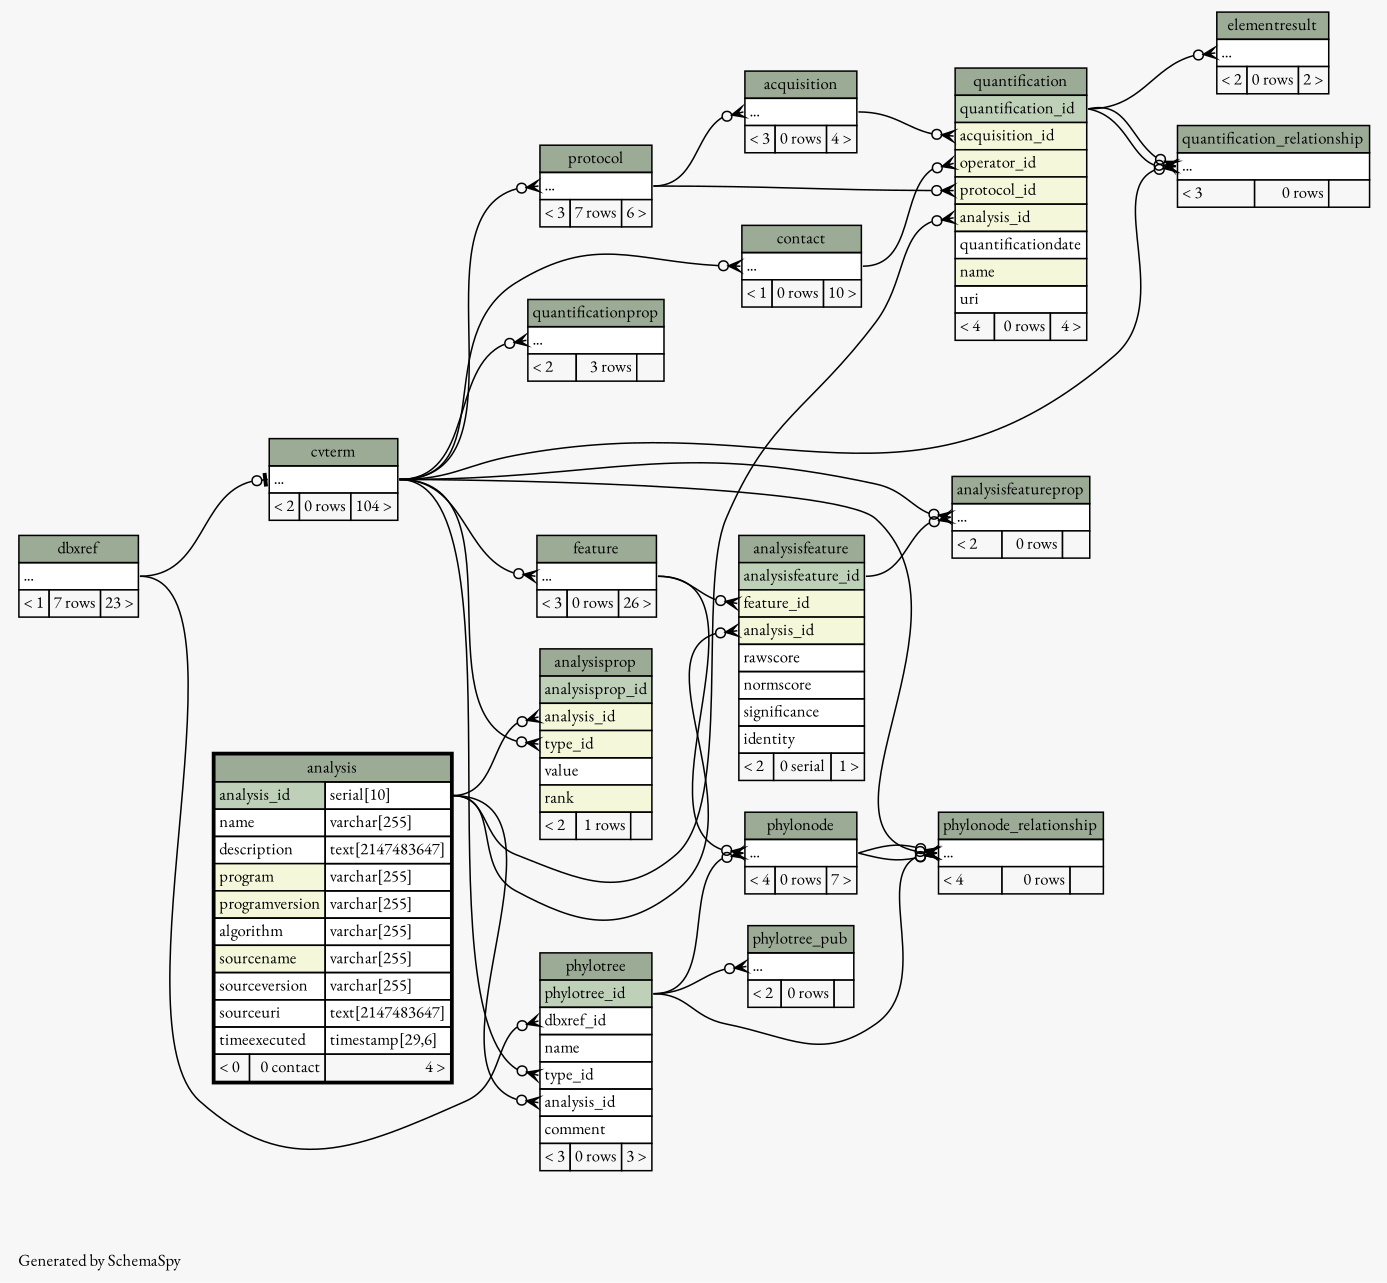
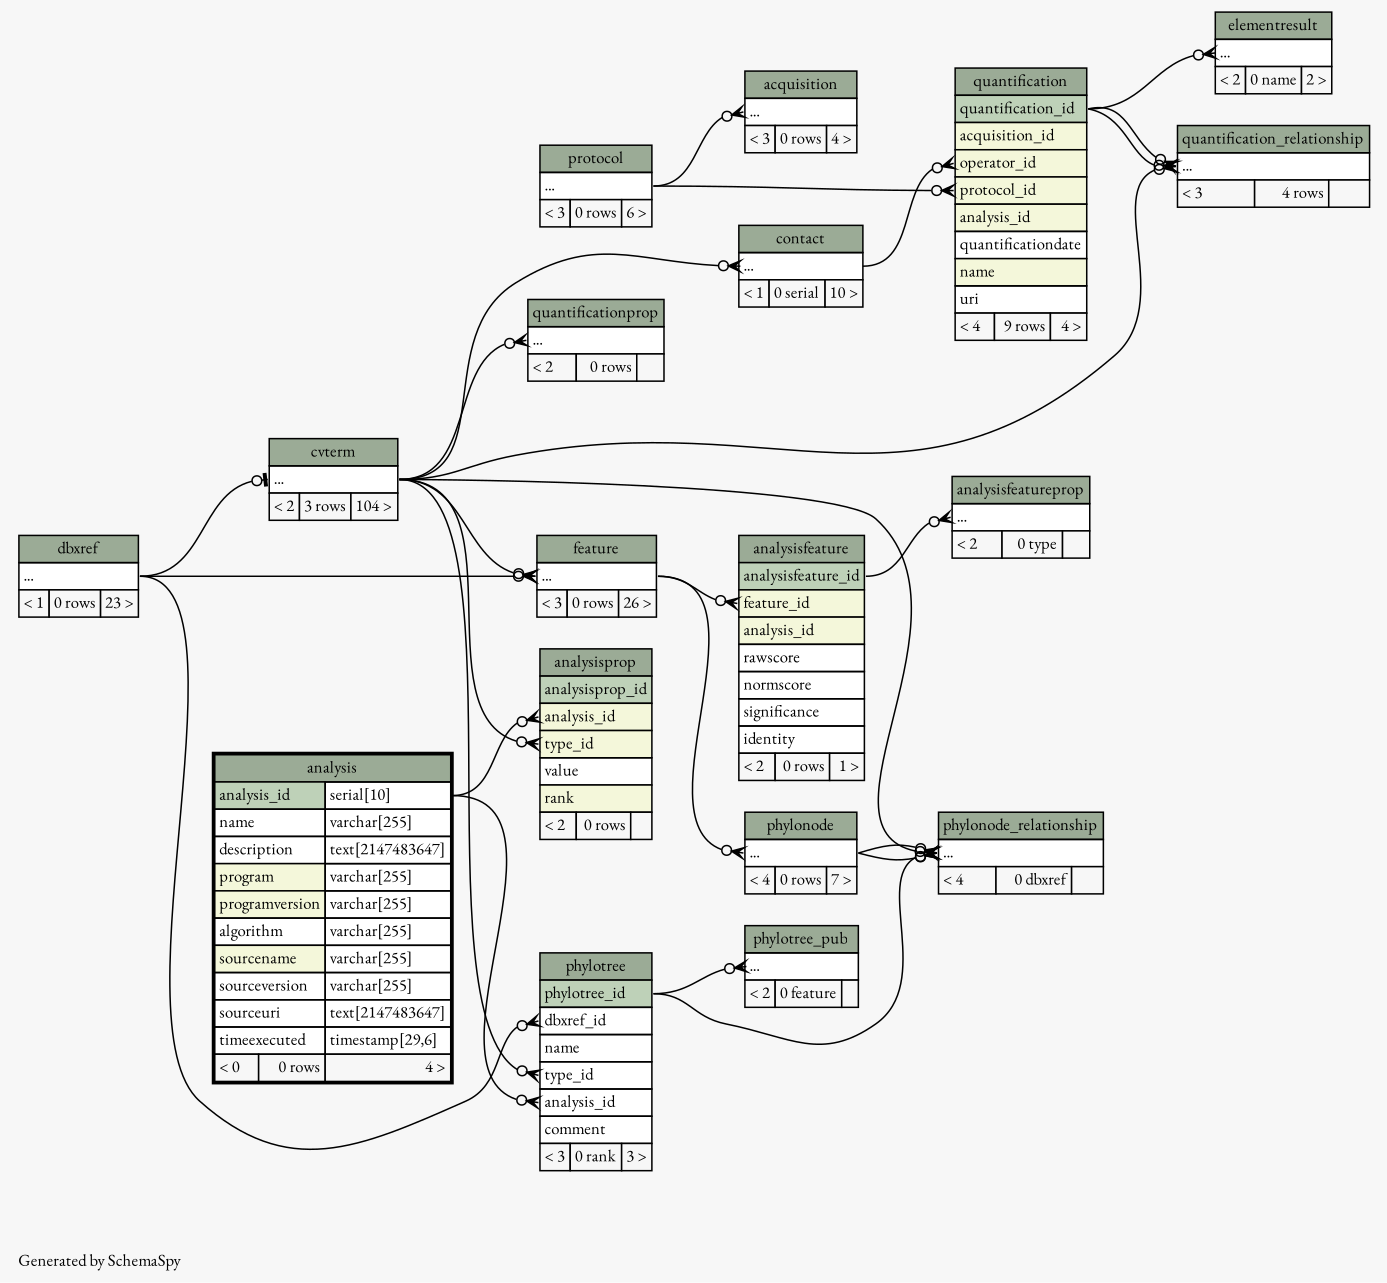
node "elementresult": text "0 rows" -> "0 name"
edge "acquisition" -> "quantification": removed
node "quantification_relationship": text "0 rows" -> "4 rows"
node "protocol": text "7 rows" -> "0 rows"
node "contact": text "0 rows" -> "0 serial"
edge "cvterm" -> "protocol": removed
node "quantification": text "0 rows" -> "9 rows"
node "quantificationprop": text "3 rows" -> "0 rows"
edge "cvterm" -> "analysisfeatureprop": removed
node "cvterm": text "0 rows" -> "3 rows"
node "analysisfeatureprop": text "0 rows" -> "0 type"
edge "analysis" -> "quantification": removed
edge "dbxref" -> "feature": added
node "dbxref": text "7 rows" -> "0 rows"
node "analysisfeature": text "0 serial" -> "0 rows"
node "analysisprop": text "1 rows" -> "0 rows"
node "phylonode_relationship": text "0 rows" -> "0 dbxref"
edge "analysis" -> "analysisfeature": removed
edge "phylotree" -> "phylonode": removed
node "phylotree_pub": text "0 rows" -> "0 feature"
node "analysis": text "0 contact" -> "0 rows"
node "phylotree": text "0 rows" -> "0 rank"
